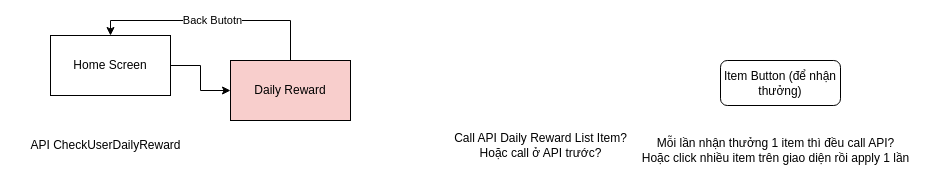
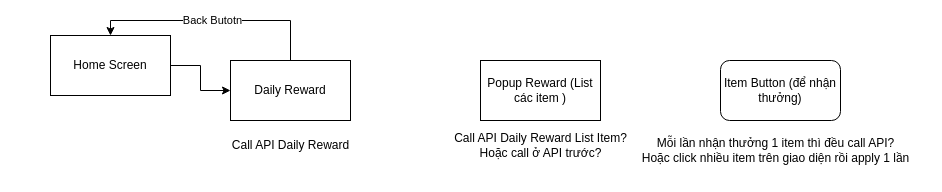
node "Item Button (để nhận thưởng)": size 120x45 -> 120x60
node "Daily Reward": fillcolor #f8cecc -> #ffffff
node "Popup Reward (List các item )": added
node "API CheckUserDailyReward": removed
node "Call API Daily Reward": added
